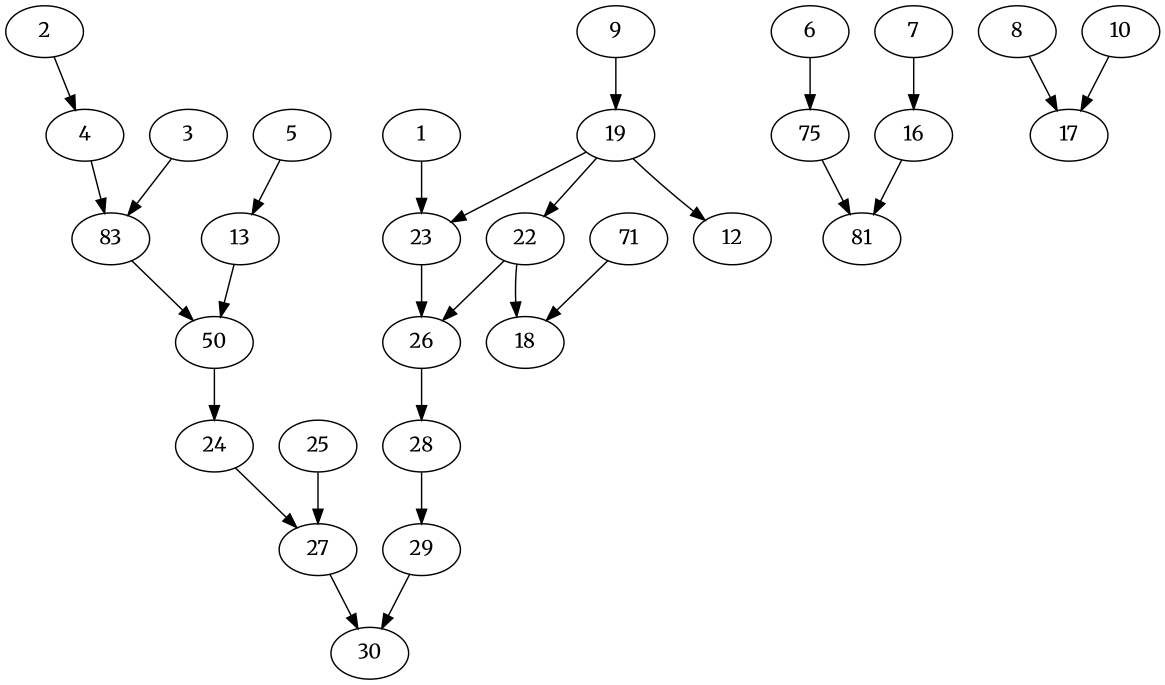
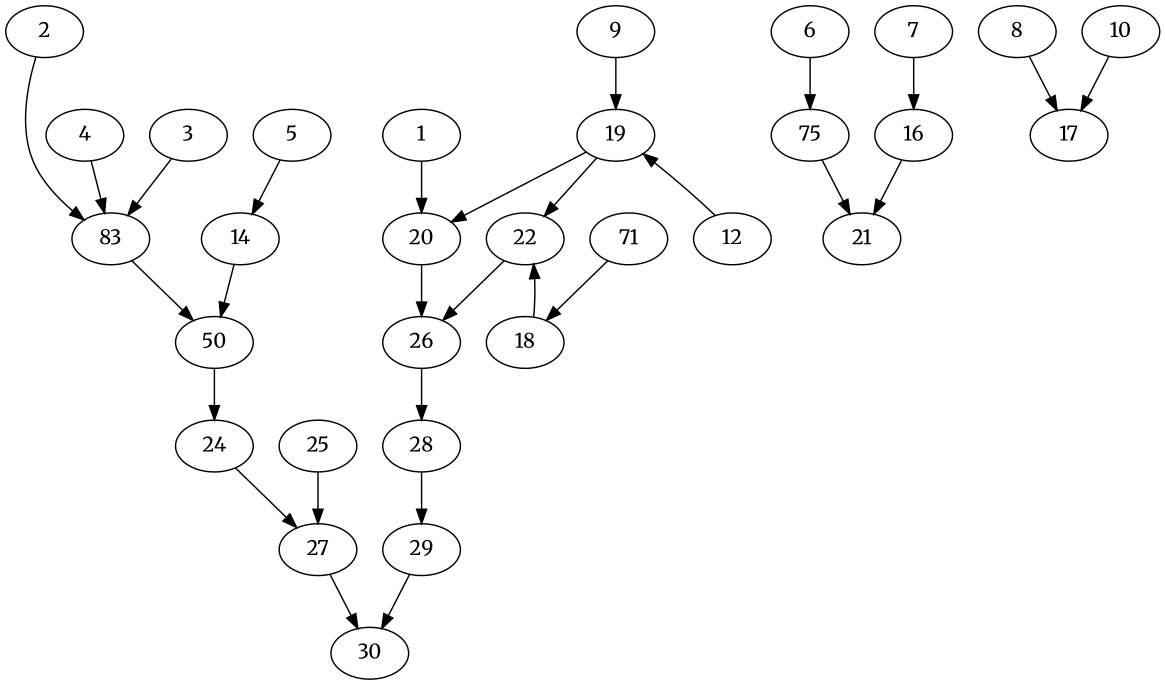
edge "2" -> "4": now "2" -> "83"
edge "19" -> "12": reversed
node "13": label "13" -> "14"
node "23": label "23" -> "20"
node "81": label "81" -> "21"
edge "22" -> "18": reversed
